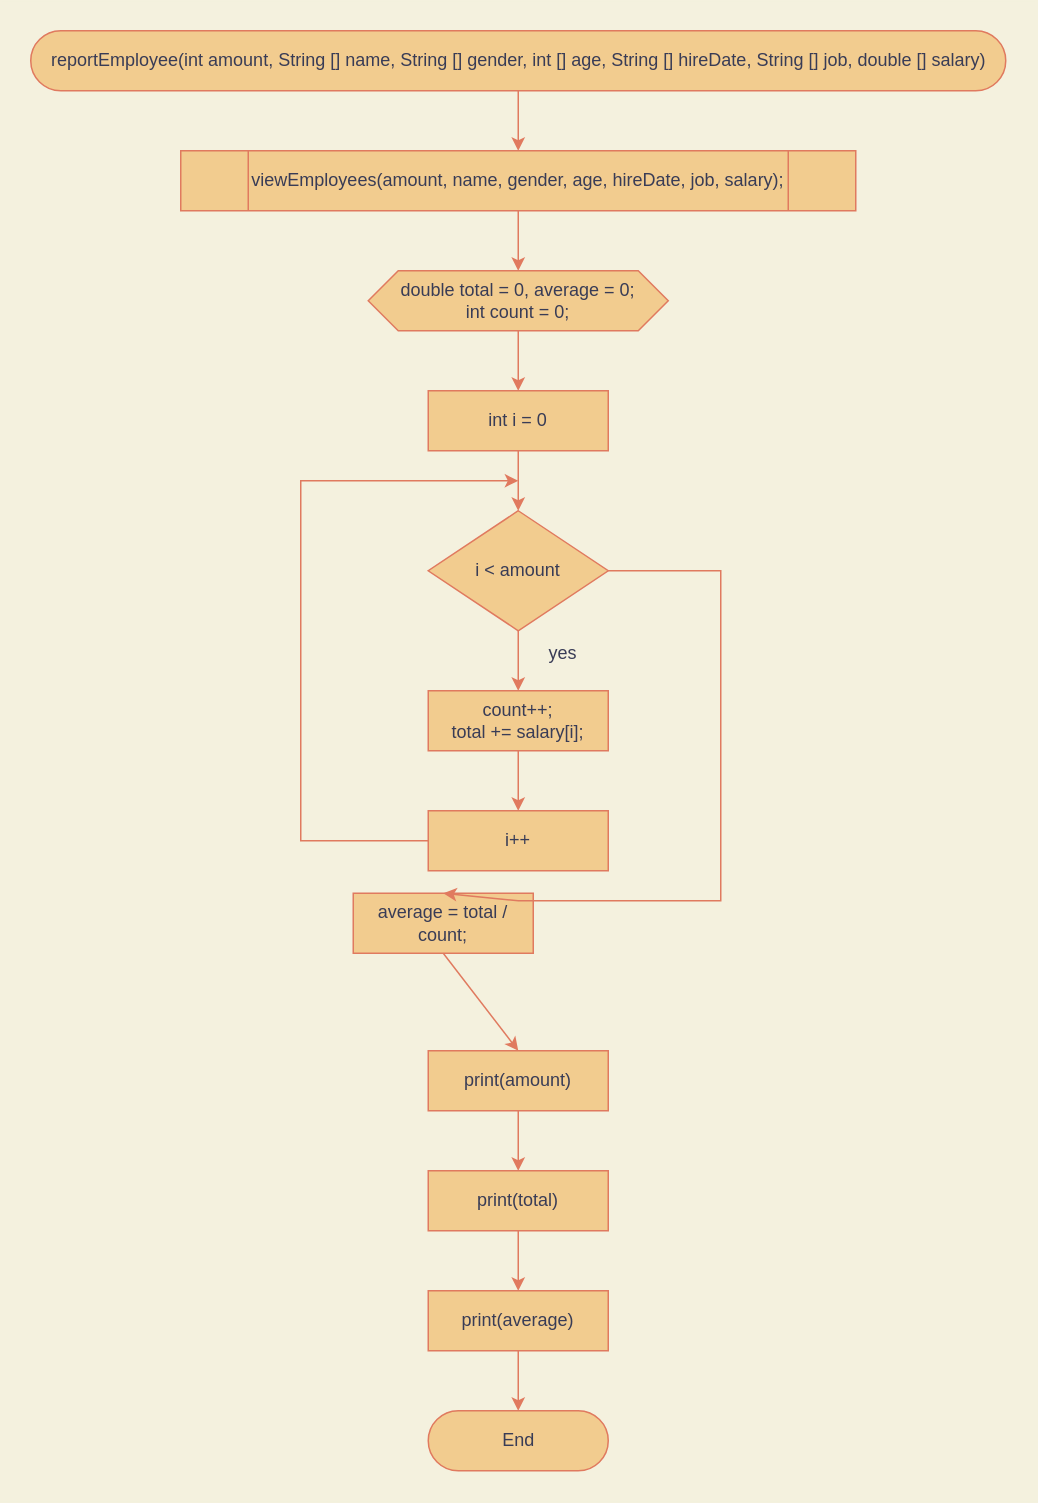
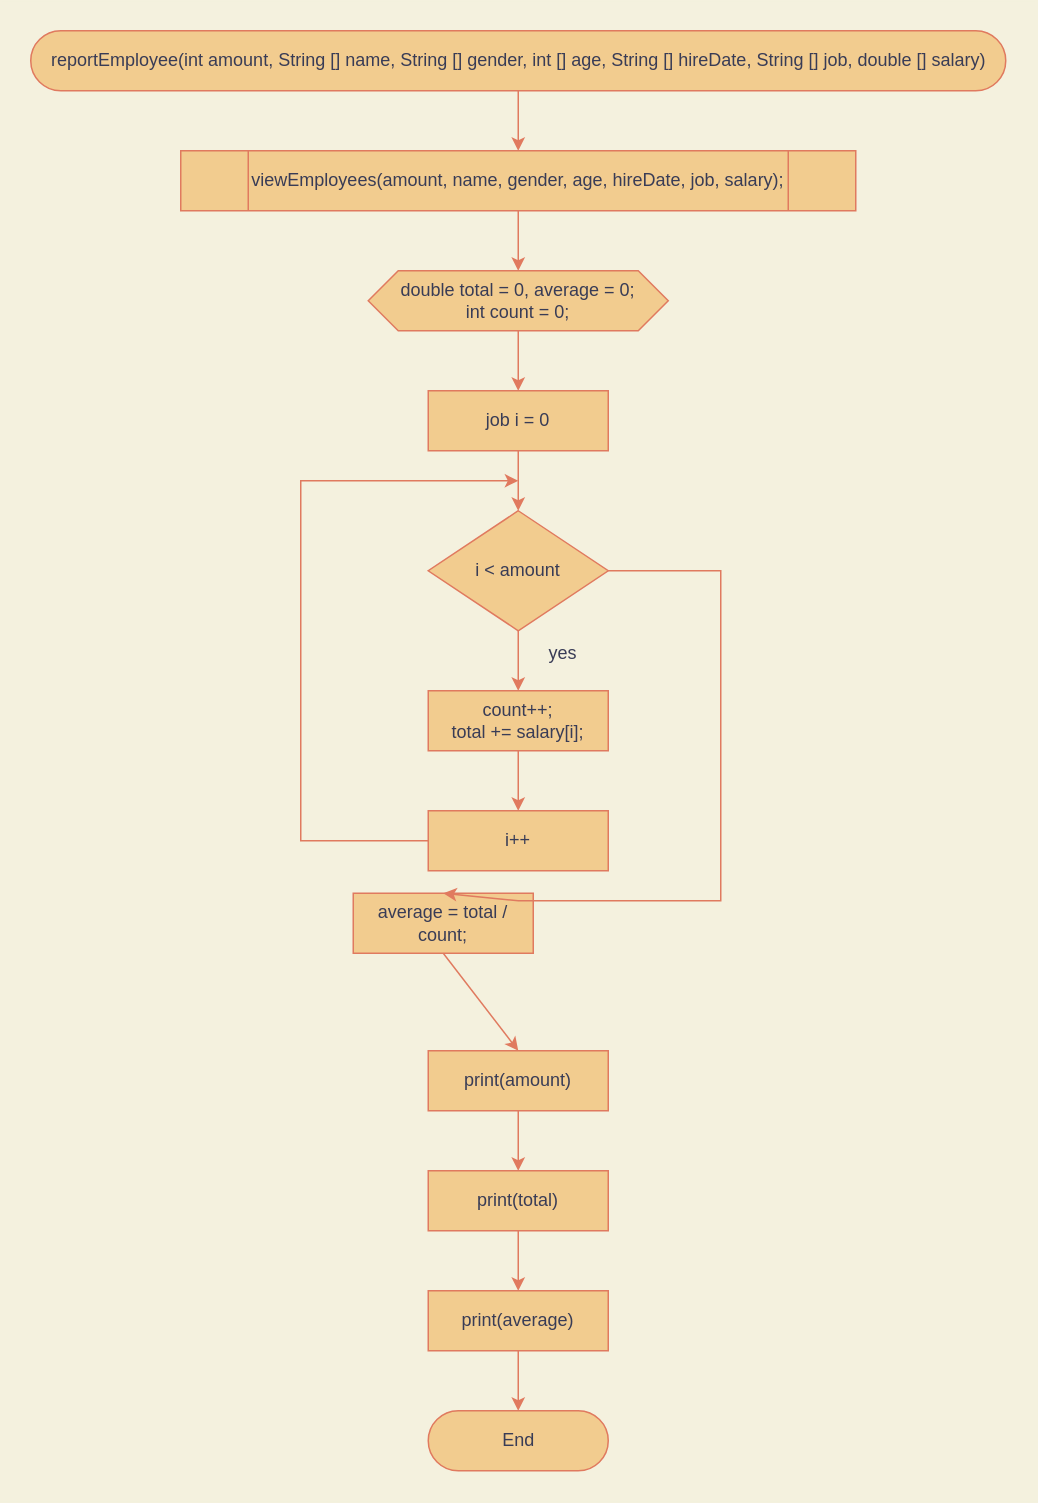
node "int i = 0": label "int i = 0" -> "job i = 0"
